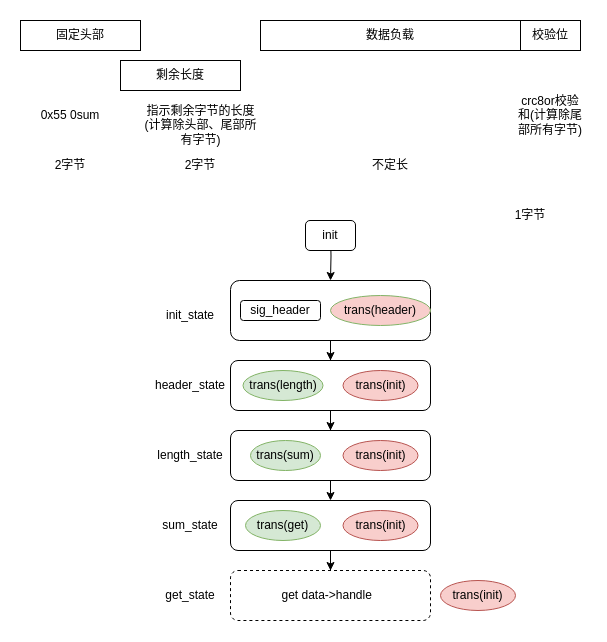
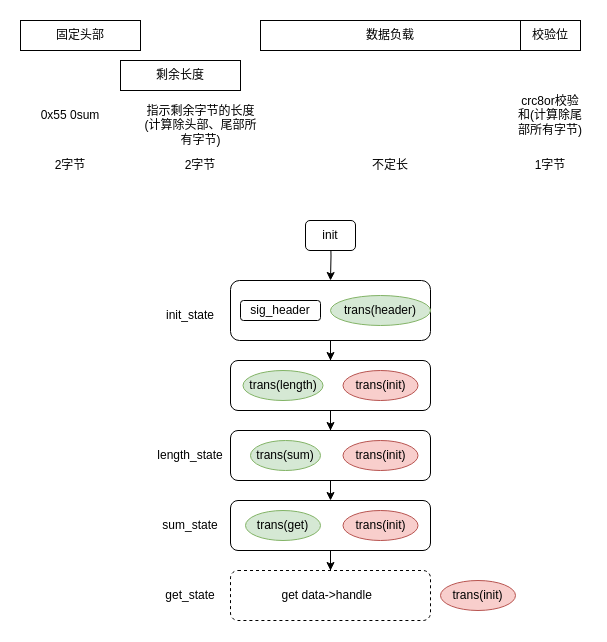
node "1字节": moved (531, 216) -> (551, 166)
node "trans(header)": fillcolor #f8cecc -> #d5e8d4
node "header_state": removed
